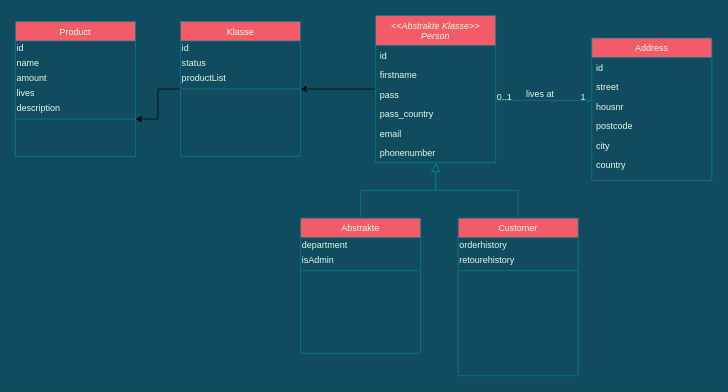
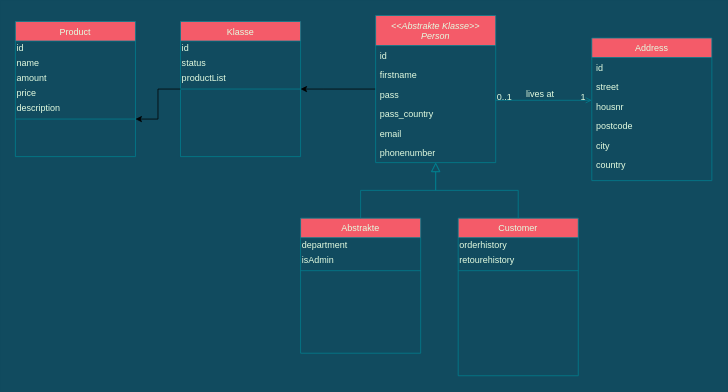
node "lives": label "lives" -> "price"
